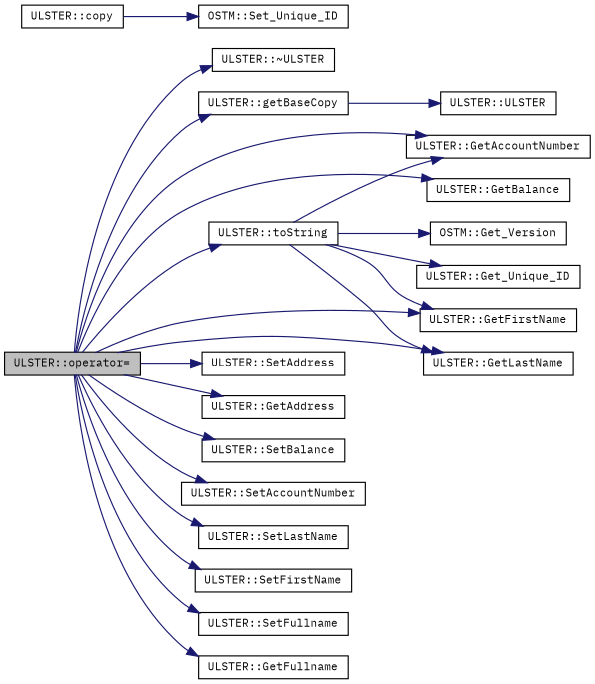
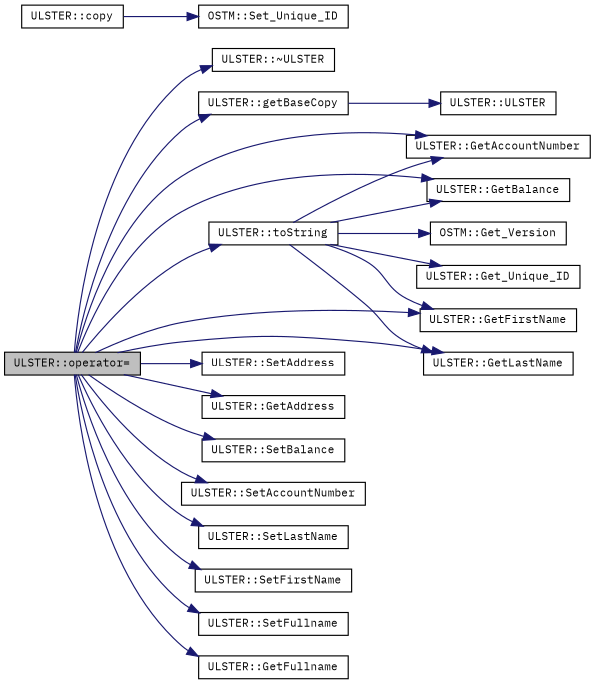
edge "ULSTER::toString" -> "ULSTER::GetBalance": added
